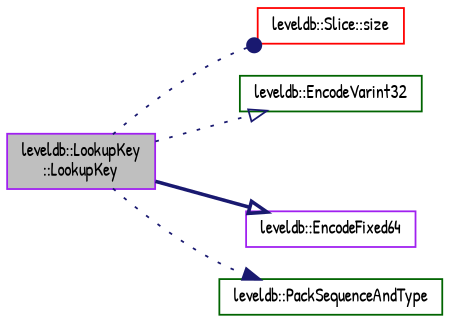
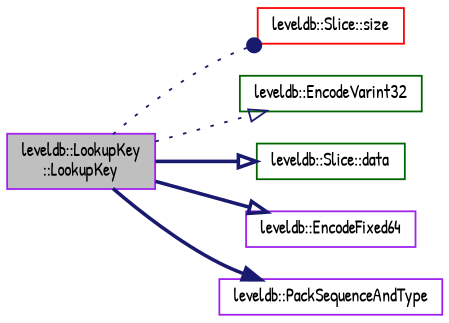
node "leveldb::Slice::data": added
edge "leveldb::LookupKey ::LookupKey" -> "leveldb::PackSequenceAndType": style dotted -> bold
node "leveldb::PackSequenceAndType": color darkgreen -> purple
